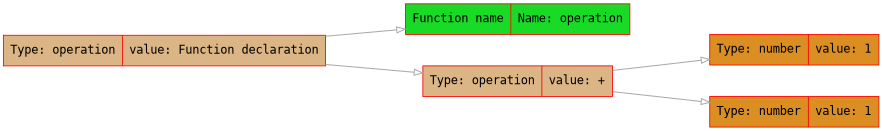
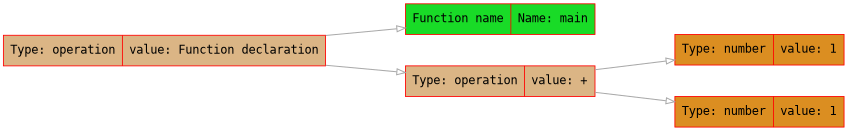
node "Function name": text "Name: operation" -> "Name: main"
